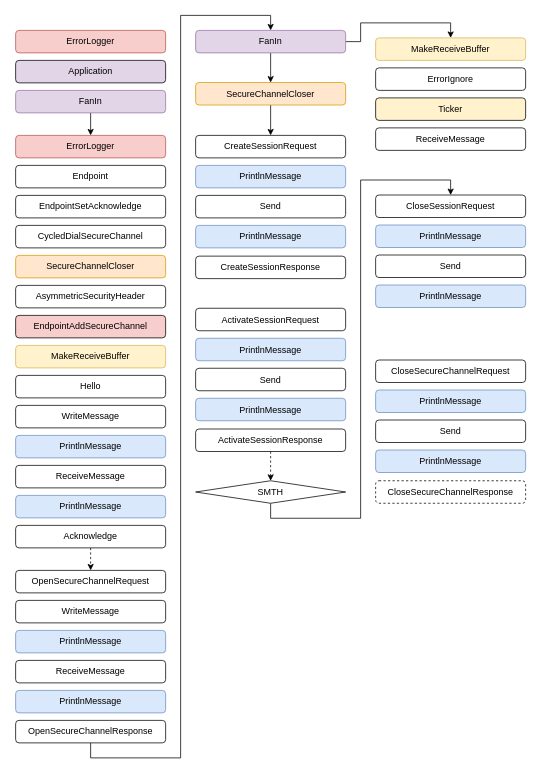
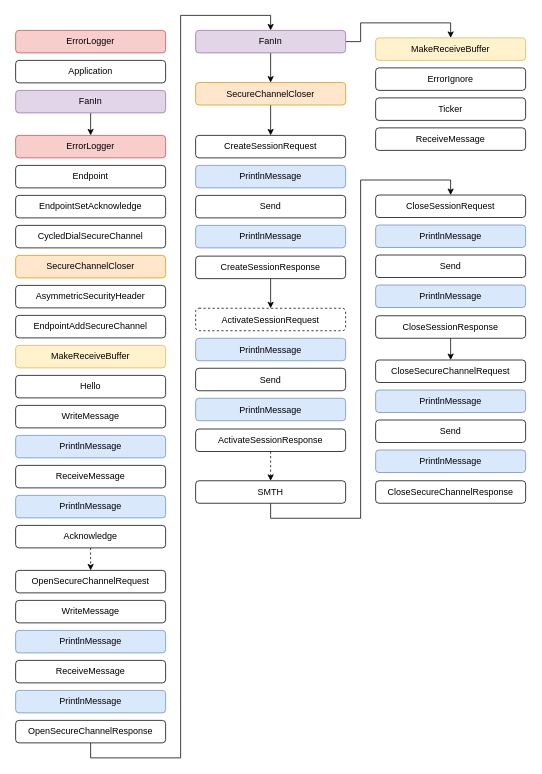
node "Application": fillcolor #e1d5e7 -> #ffffff
node "Ticker": fillcolor #fff2cc -> #ffffff
edge "CreateSessionResponse" -> "ActivateSessionRequest": added
node "ActivateSessionRequest": style solid -> dashed
node "EndpointAddSecureChannel": fillcolor #f8cecc -> #ffffff
node "CloseSessionResponse": added
edge "CloseSessionResponse" -> "CloseSecureChannelRequest": added
node "SMTH": shape diamond -> rounded rectangle
node "CloseSecureChannelResponse": style dashed -> solid
